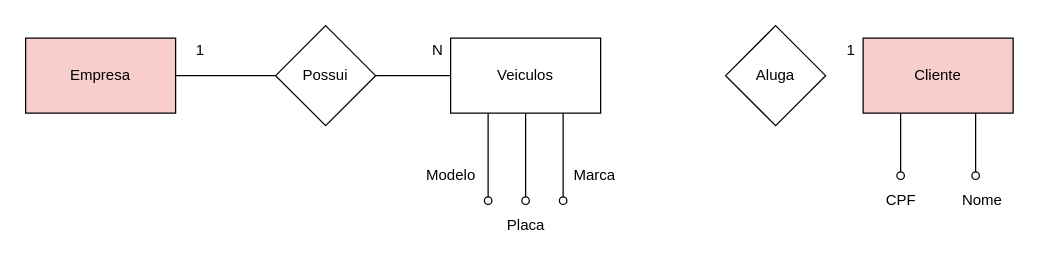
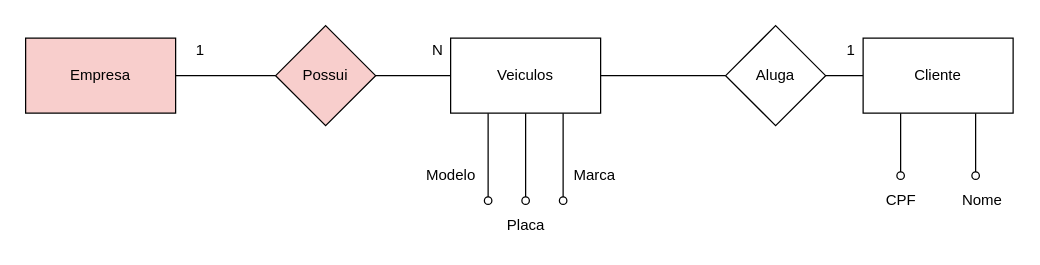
node "Possui": fillcolor #ffffff -> #f8cecc
edge "Veiculos" -- "Aluga": added
edge "Aluga" -- "Cliente": added
node "Cliente": fillcolor #f8cecc -> #ffffff
